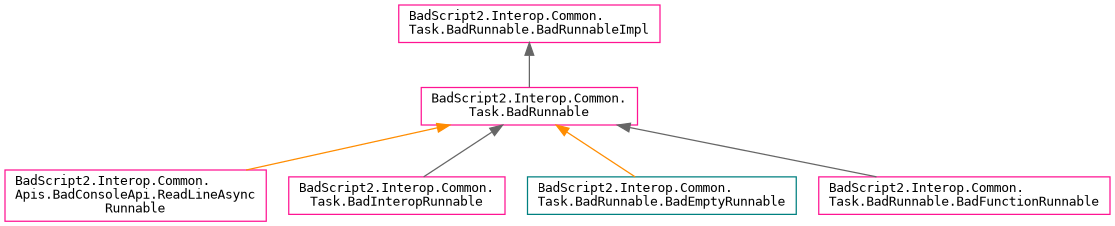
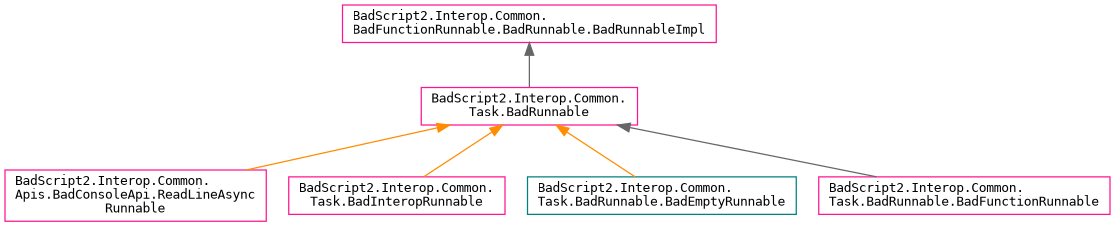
node "BadScript2.Interop.Common. Task.BadRunnable.BadRunnableImpl": label "BadScript2.Interop.Common. Task.BadRunnable.BadRunnableImpl" -> "BadScript2.Interop.Common. BadFunctionRunnable.BadRunnable.BadRunnableImpl"
edge "BadScript2.Interop.Common. Task.BadInteropRunnable" -> "BadScript2.Interop.Common. Task.BadRunnable": color gray40 -> darkorange
